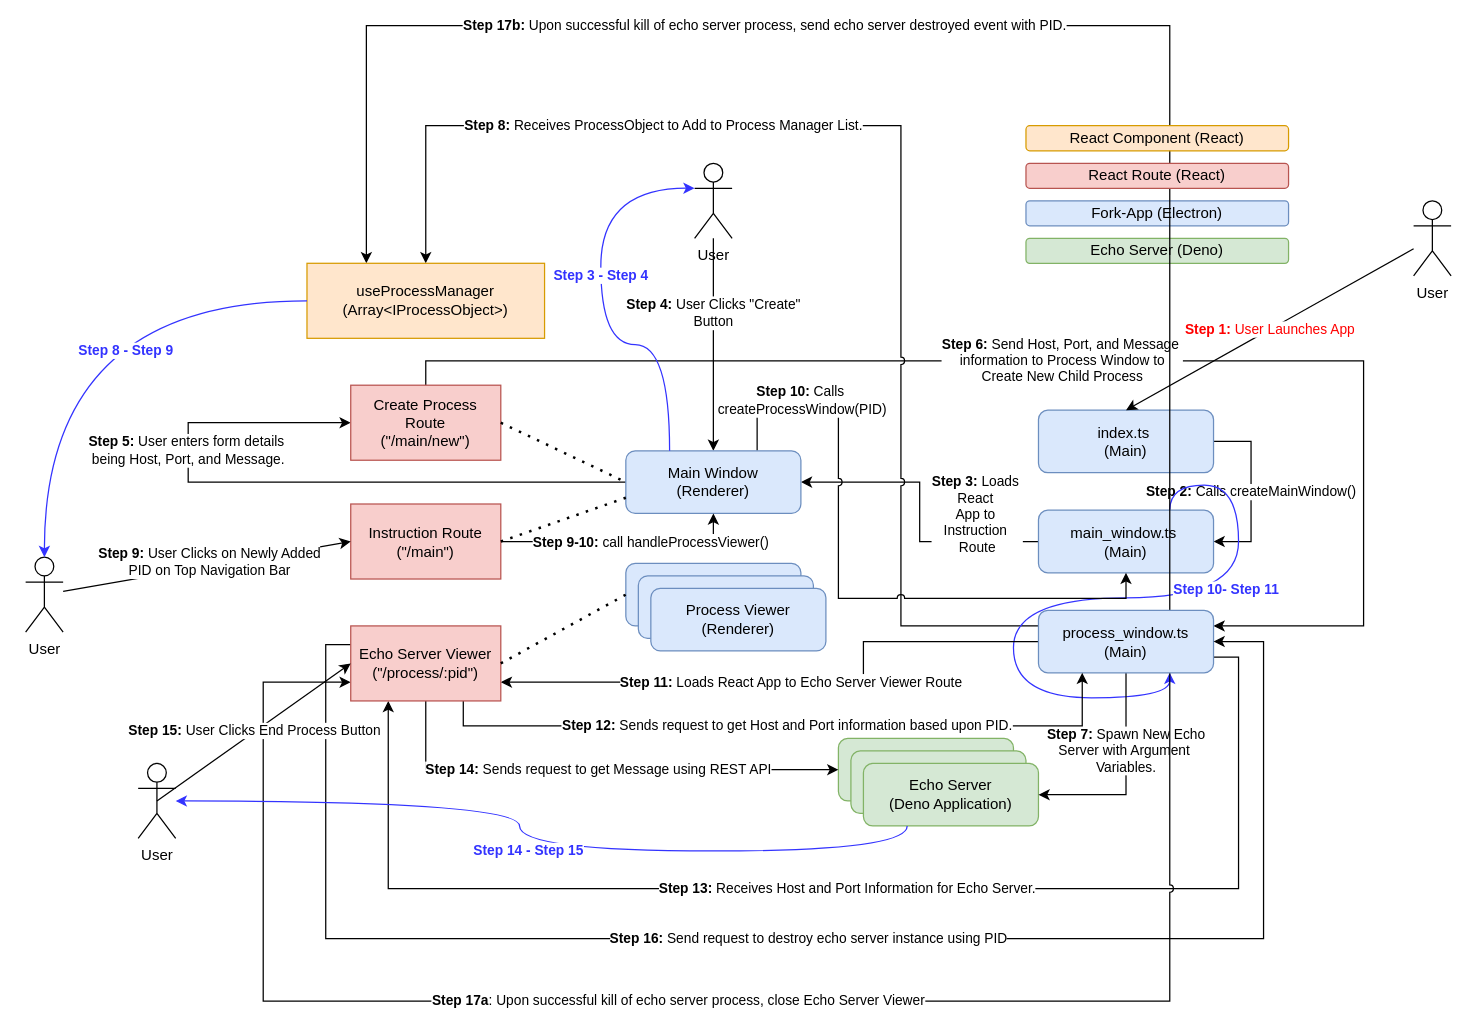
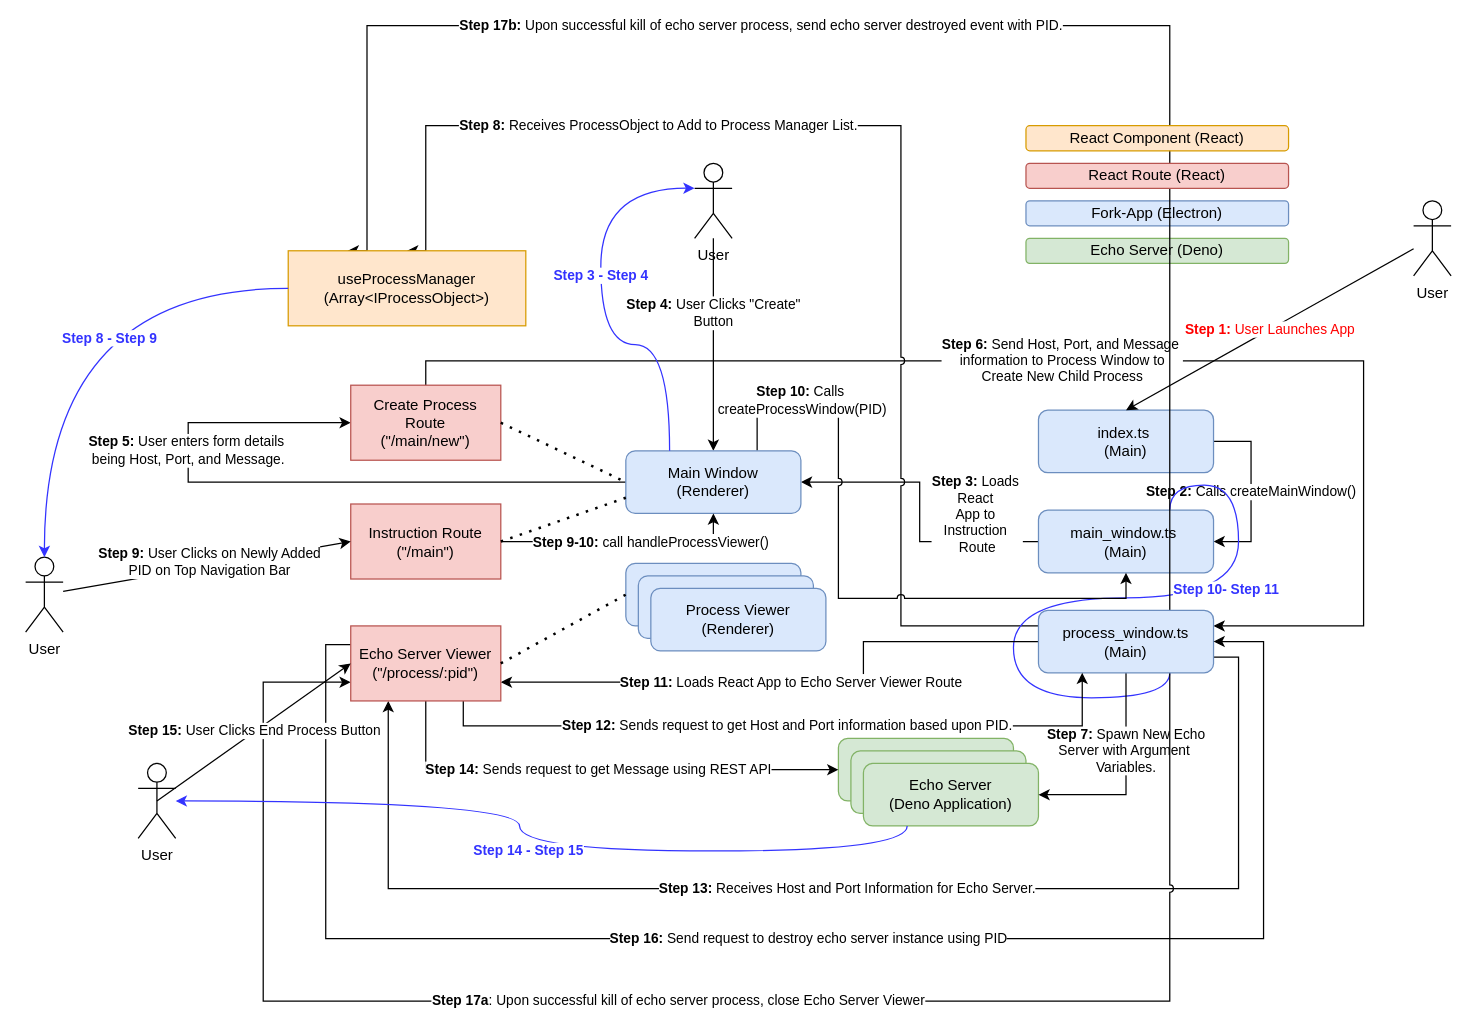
node "useProcessManager (Array<IProcessObject>)": moved (426, 301) -> (407, 288)
edge "main_window.ts (Main)" -> "process_window.ts (Main)": arrowhead classic -> none
